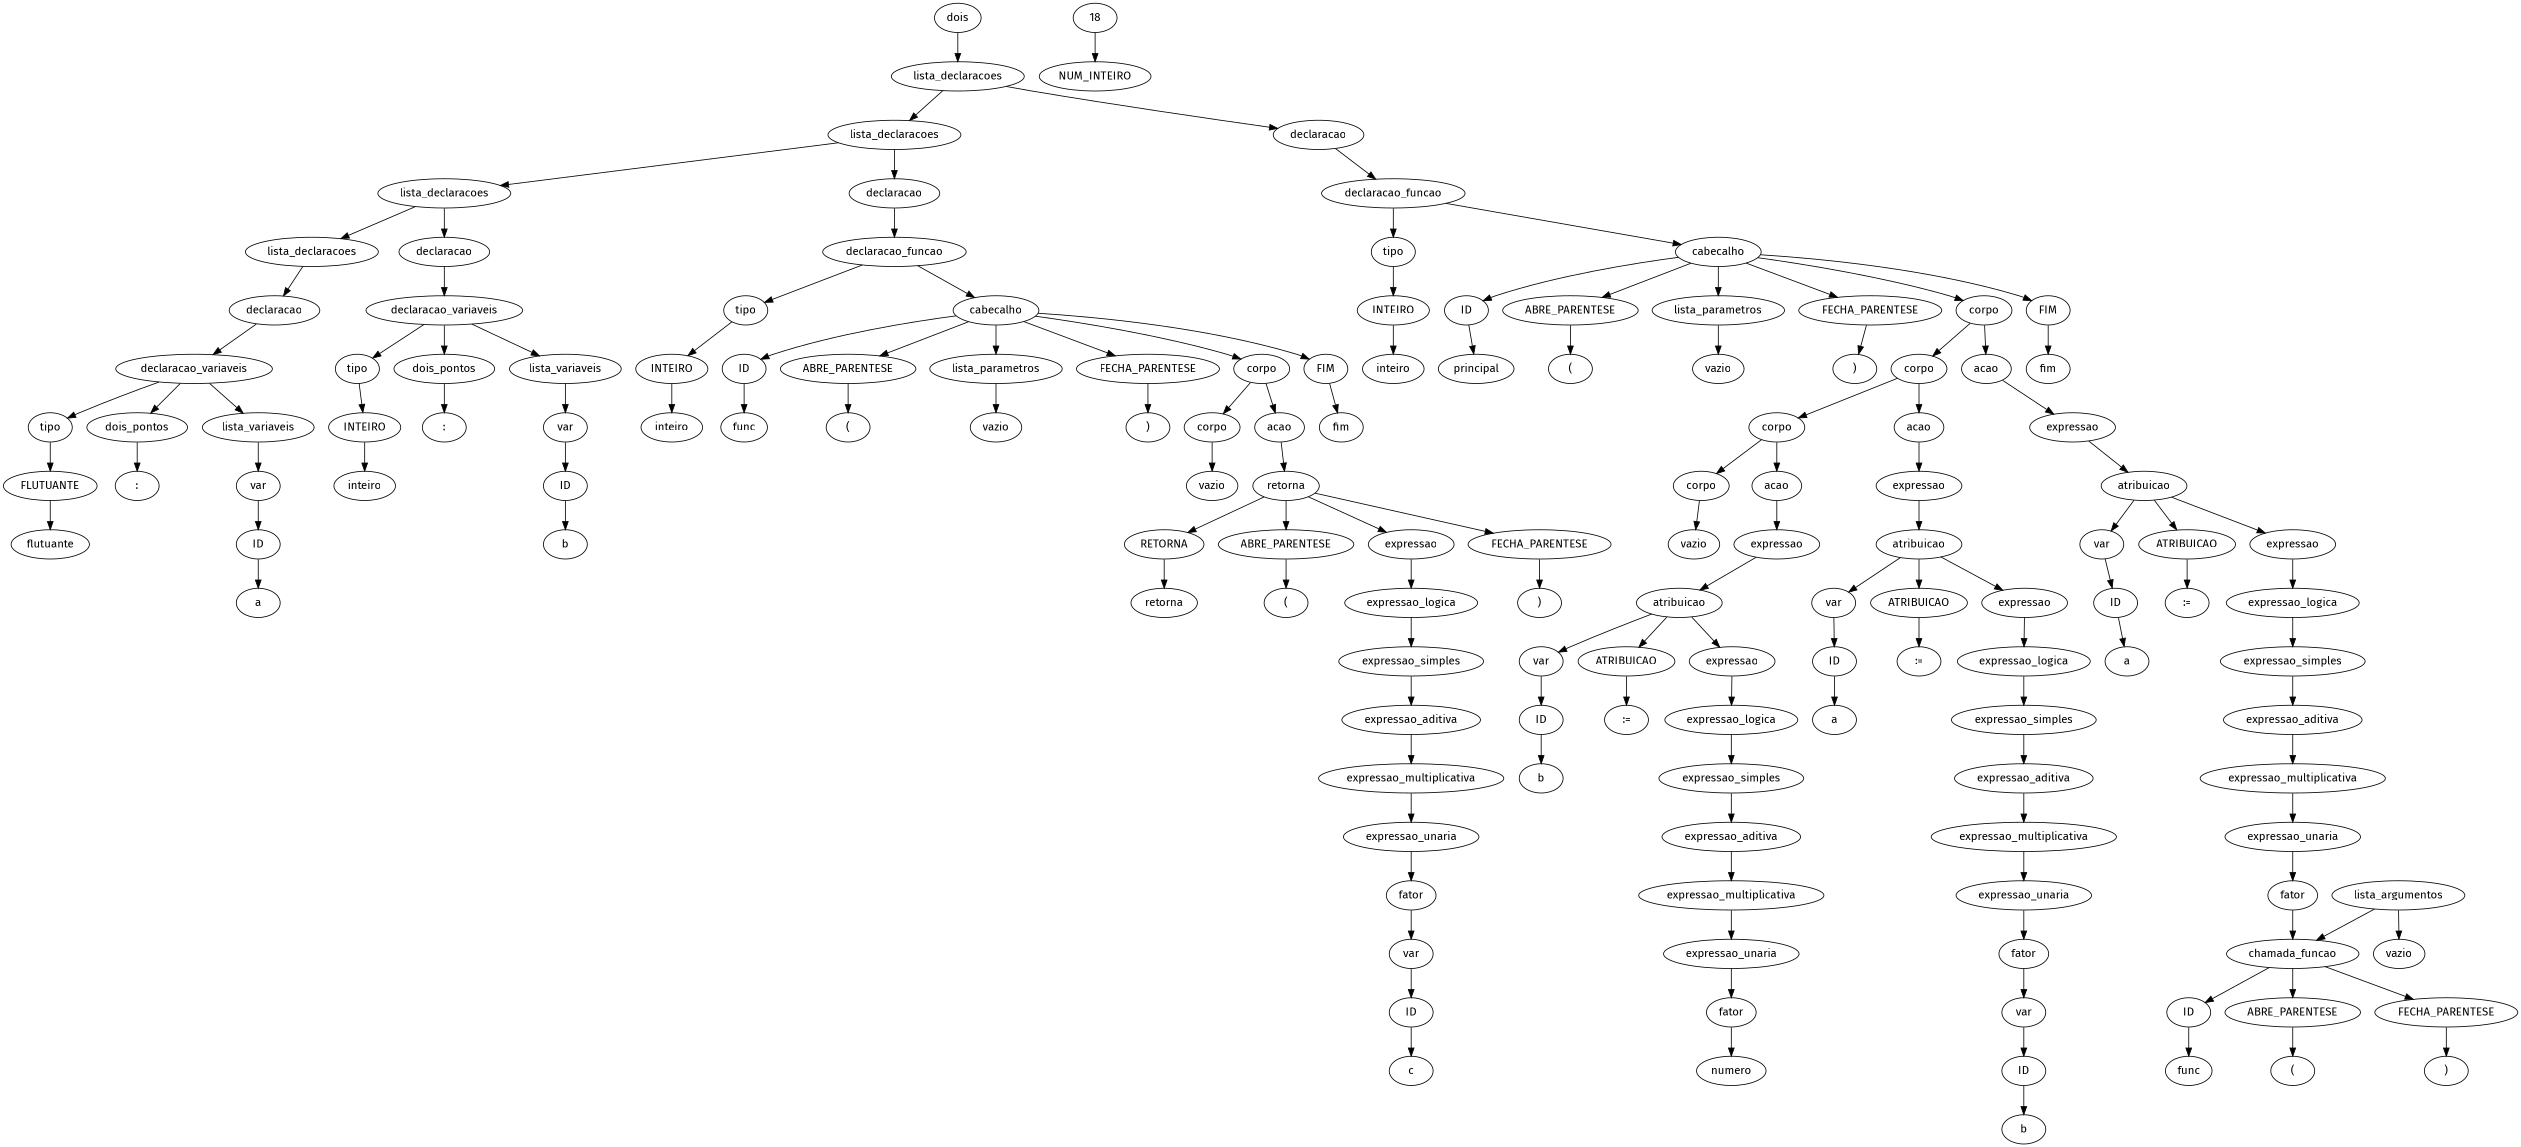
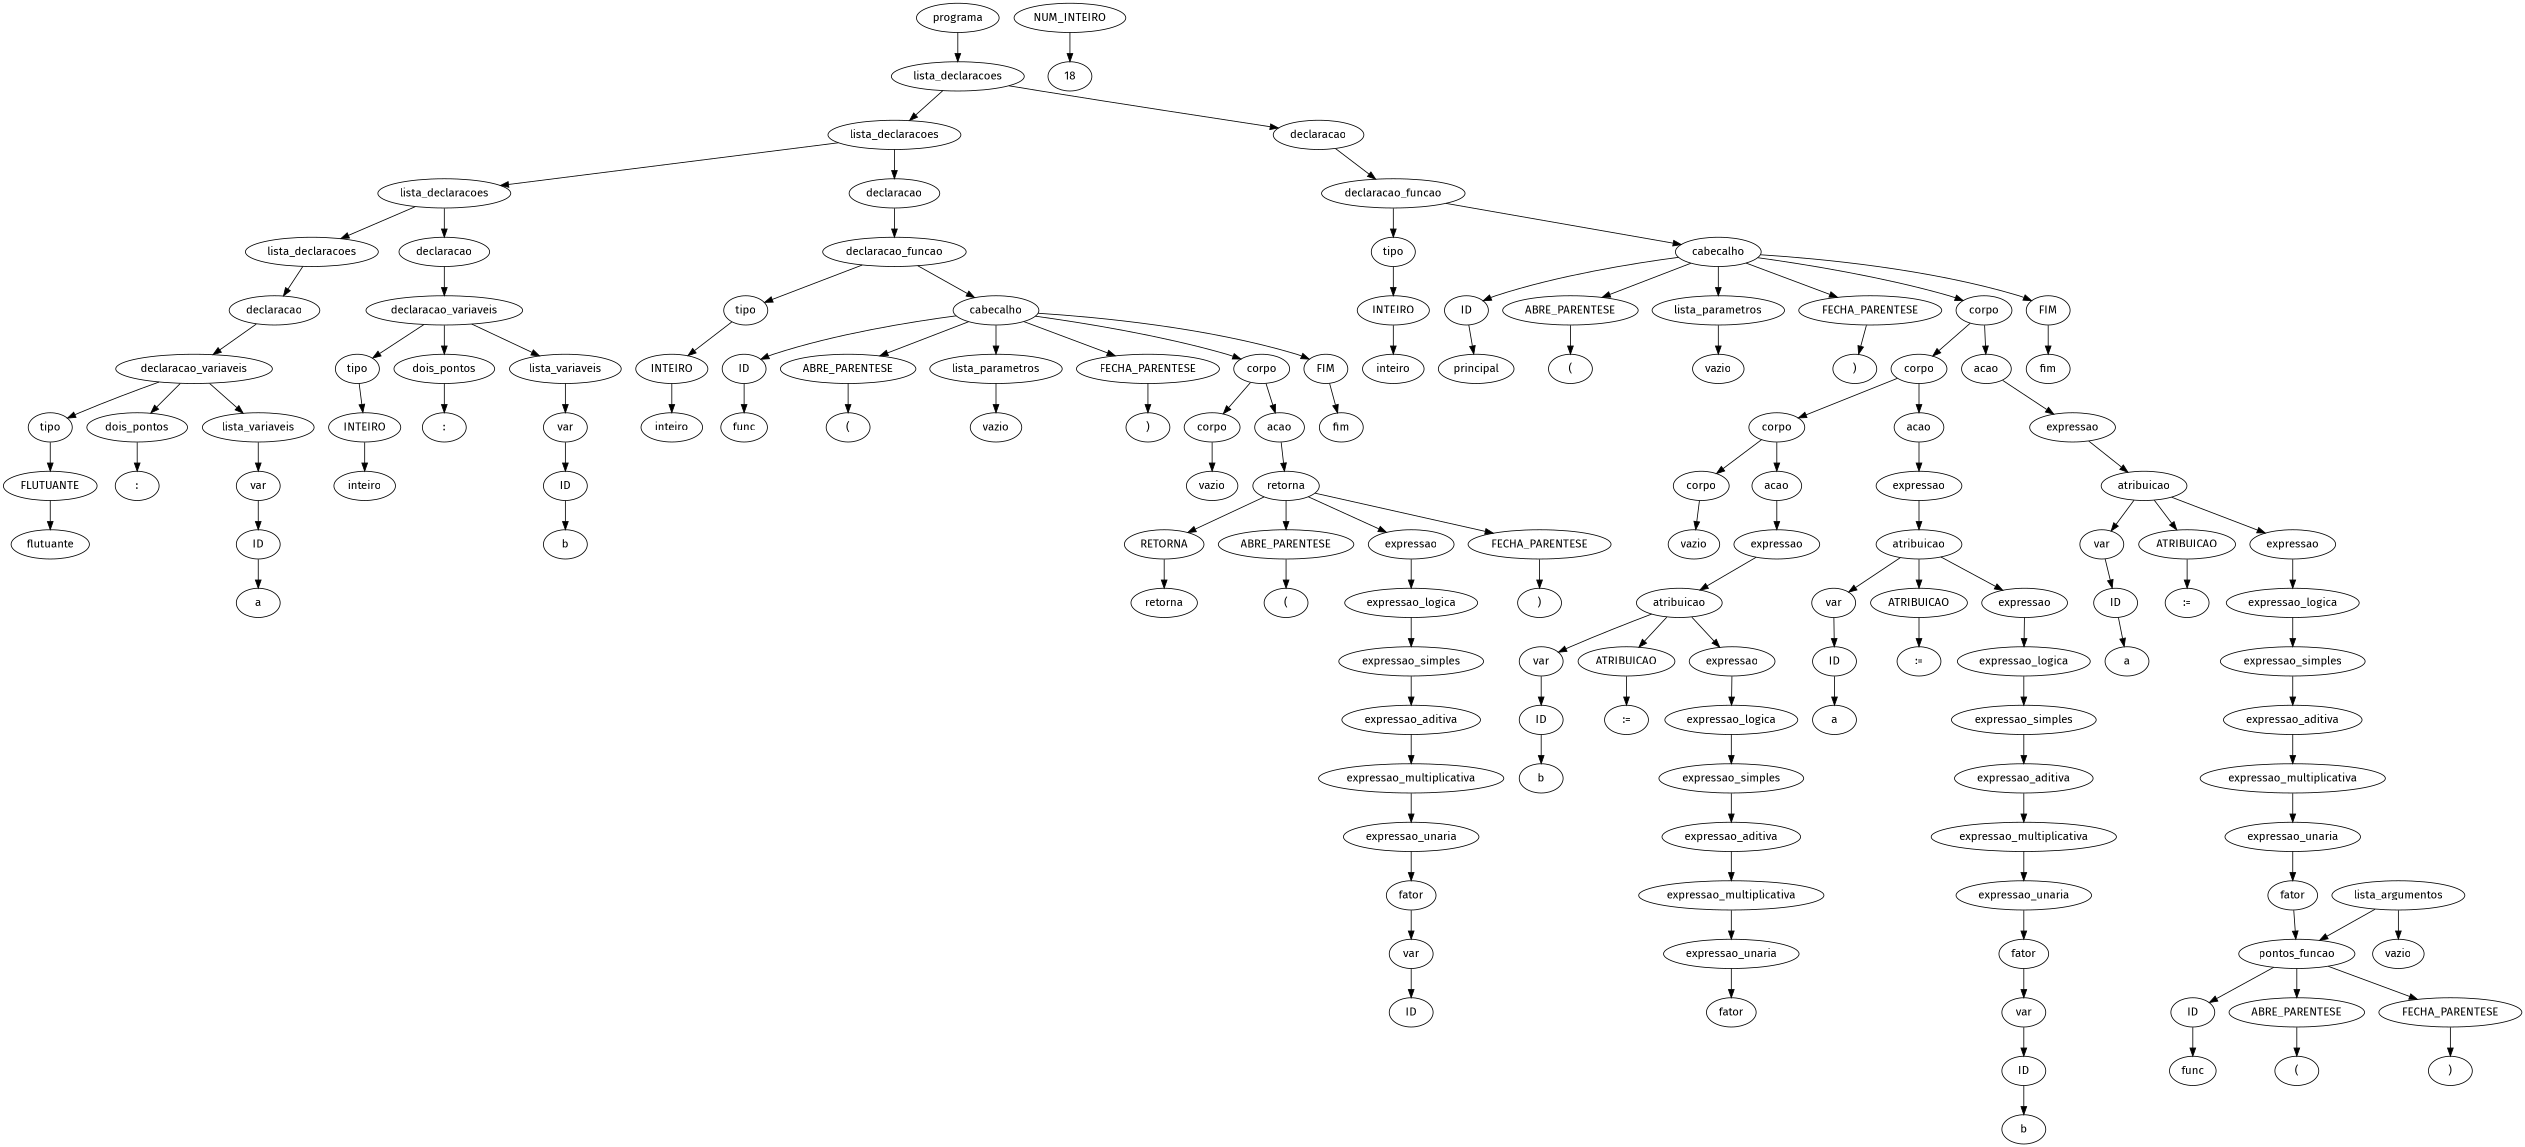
node "dois": label "dois" -> "programa"
edge "18" -> "NUM_INTEIRO": reversed
node "chamada_funcao": label "chamada_funcao" -> "pontos_funcao"
node "c": removed
node "numero": removed
